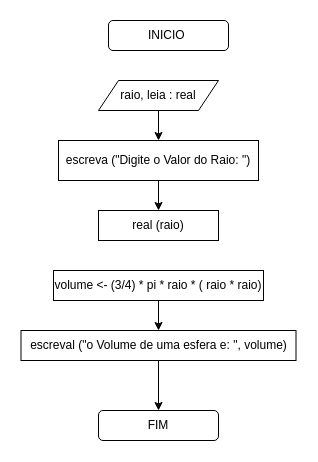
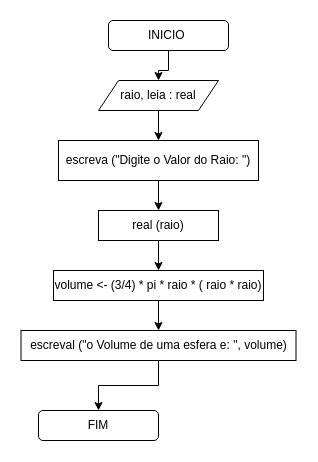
edge "INICIO" -> "raio, leia : real": added
edge "real (raio)" -> "volume <- (3/4) * pi * raio * ( raio * raio)": added
node "FIM": moved (159, 426) -> (99, 426)
